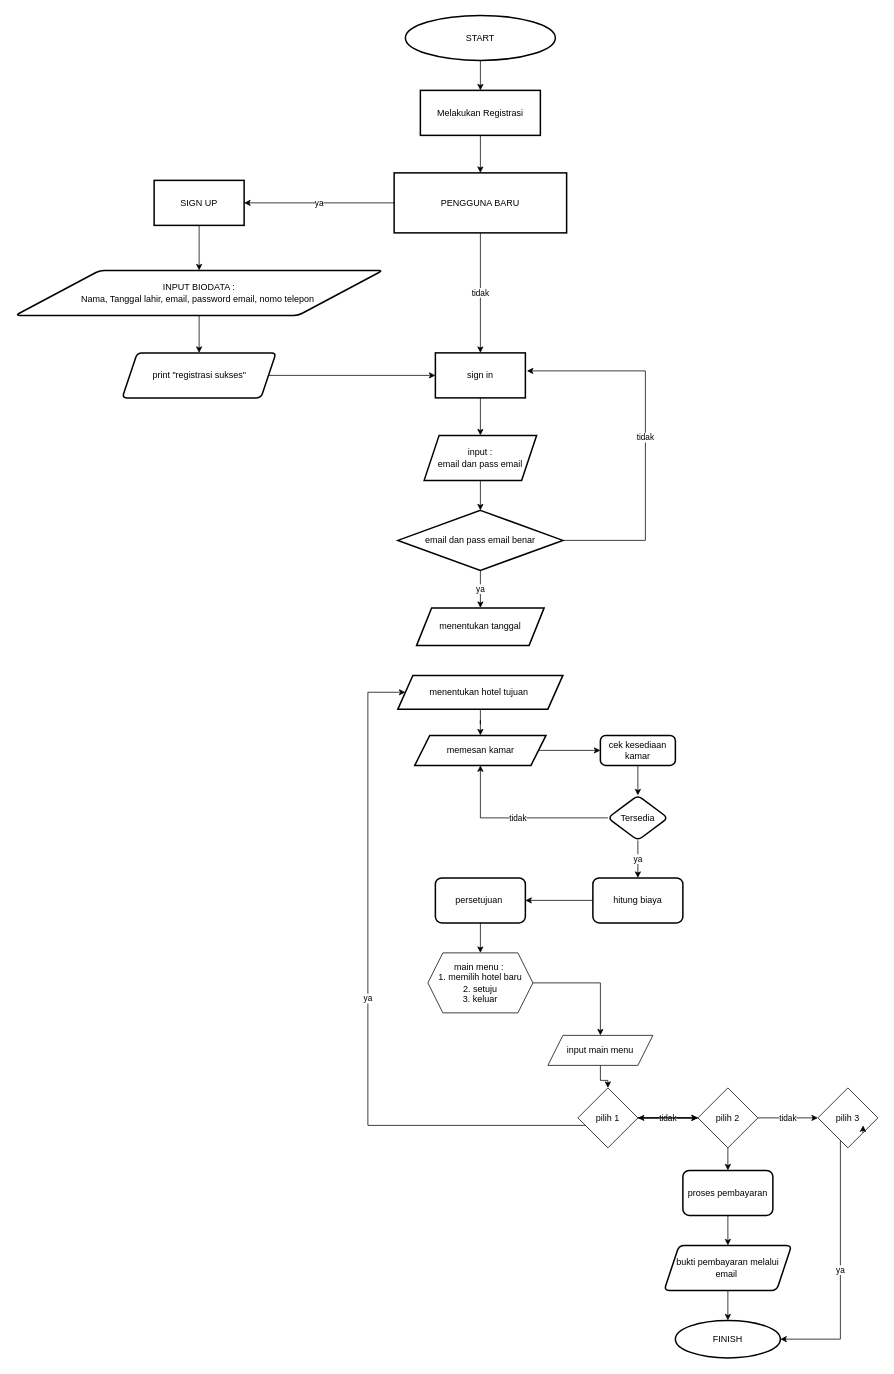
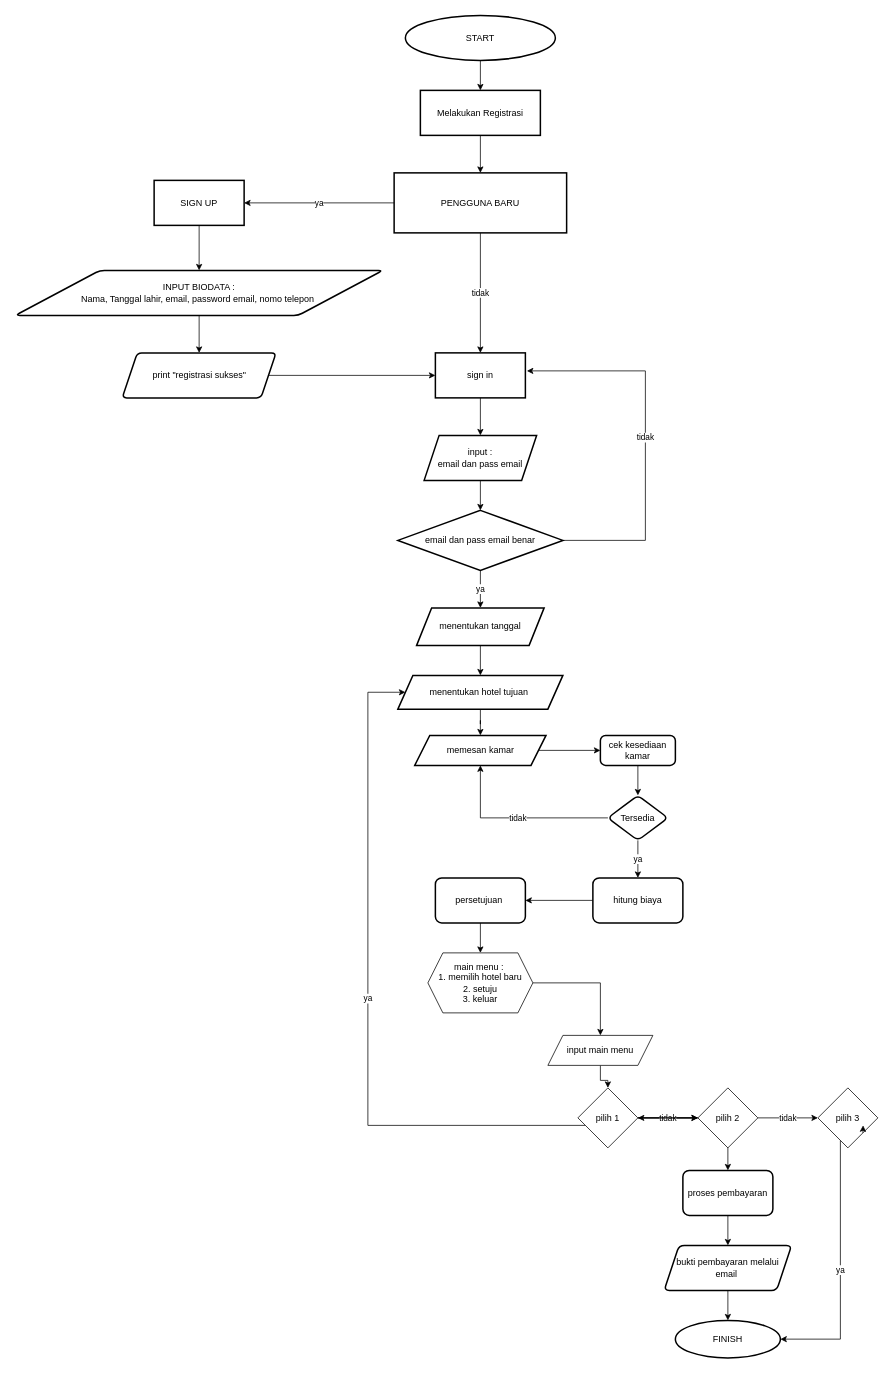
edge "menentukan tanggal" -> "menentukan hotel tujuan": added
